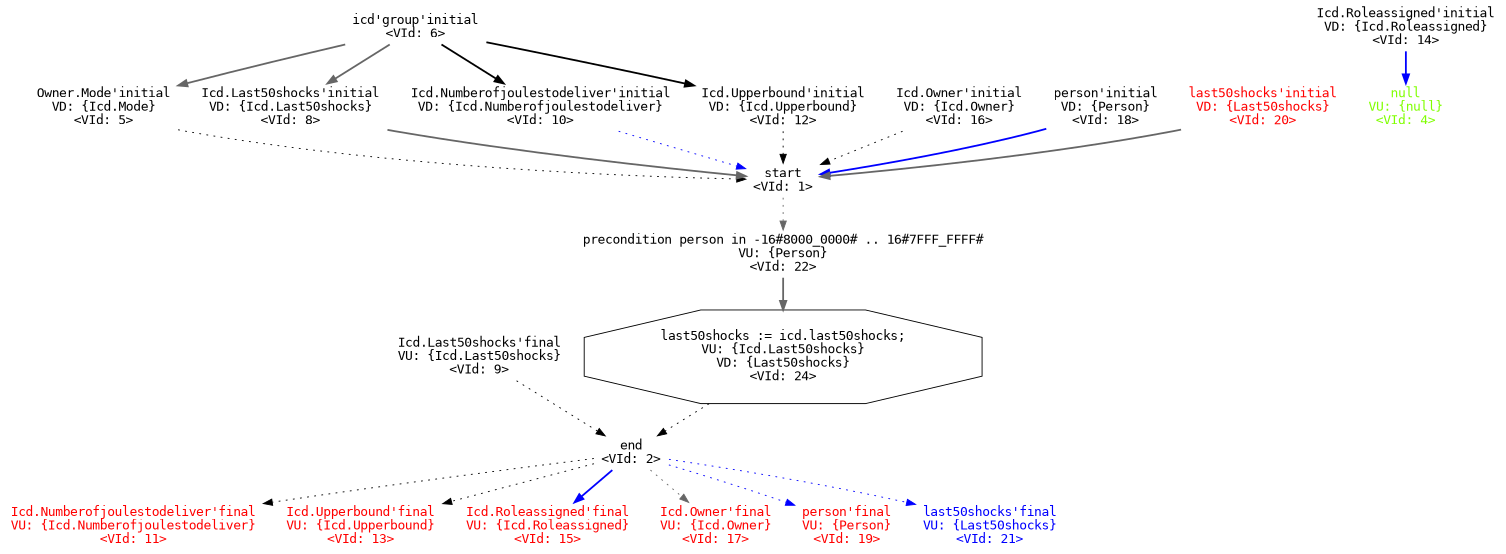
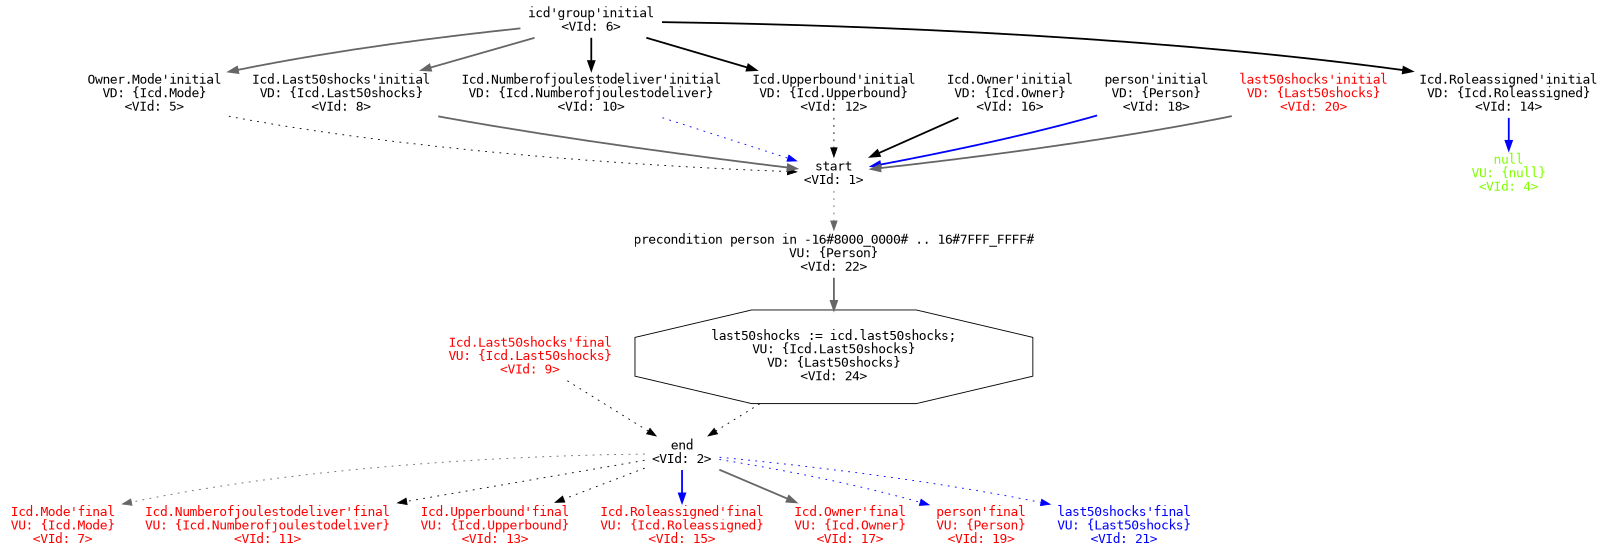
edge "icd'group'initial <VId: 6>" -> "Icd.Roleassigned'initial VD: {Icd.Roleassigned} <VId: 14>": added
edge "Icd.Owner'initial VD: {Icd.Owner} <VId: 16>" -> "start <VId: 1>": style dotted -> bold
node "Icd.Last50shocks'final VU: {Icd.Last50shocks} <VId: 9>": fontcolor black -> red
edge "end <VId: 2>" -> "Icd.Owner'final VU: {Icd.Owner} <VId: 17>": style dotted -> bold
node "Icd.Mode'final VU: {Icd.Mode} <VId: 7>": added
